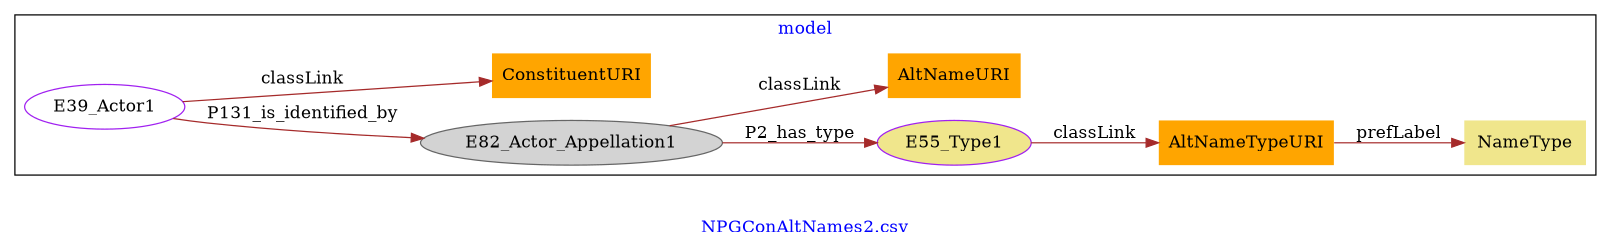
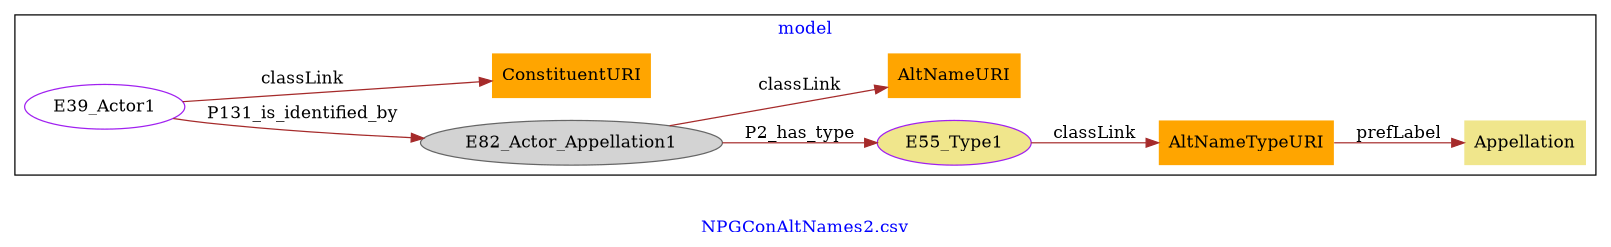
node "NameType": label "NameType" -> "Appellation"
